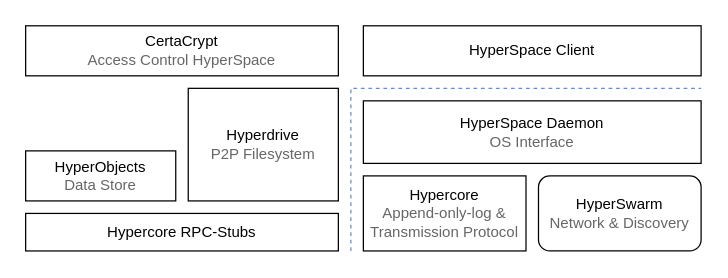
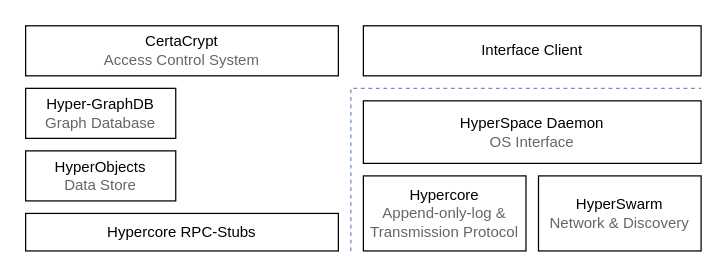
node "CertaCrypt Access Control HyperSpace": label "CertaCrypt Access Control HyperSpace" -> "CertaCrypt Access Control System"
node "HyperSpace Client": label "HyperSpace Client" -> "Interface Client"
node "Hyper-GraphDB Graph Database": added
node "Hyperdrive P2P Filesystem": removed
node "HyperSwarm Network & Discovery": shape rounded rectangle -> rectangle
